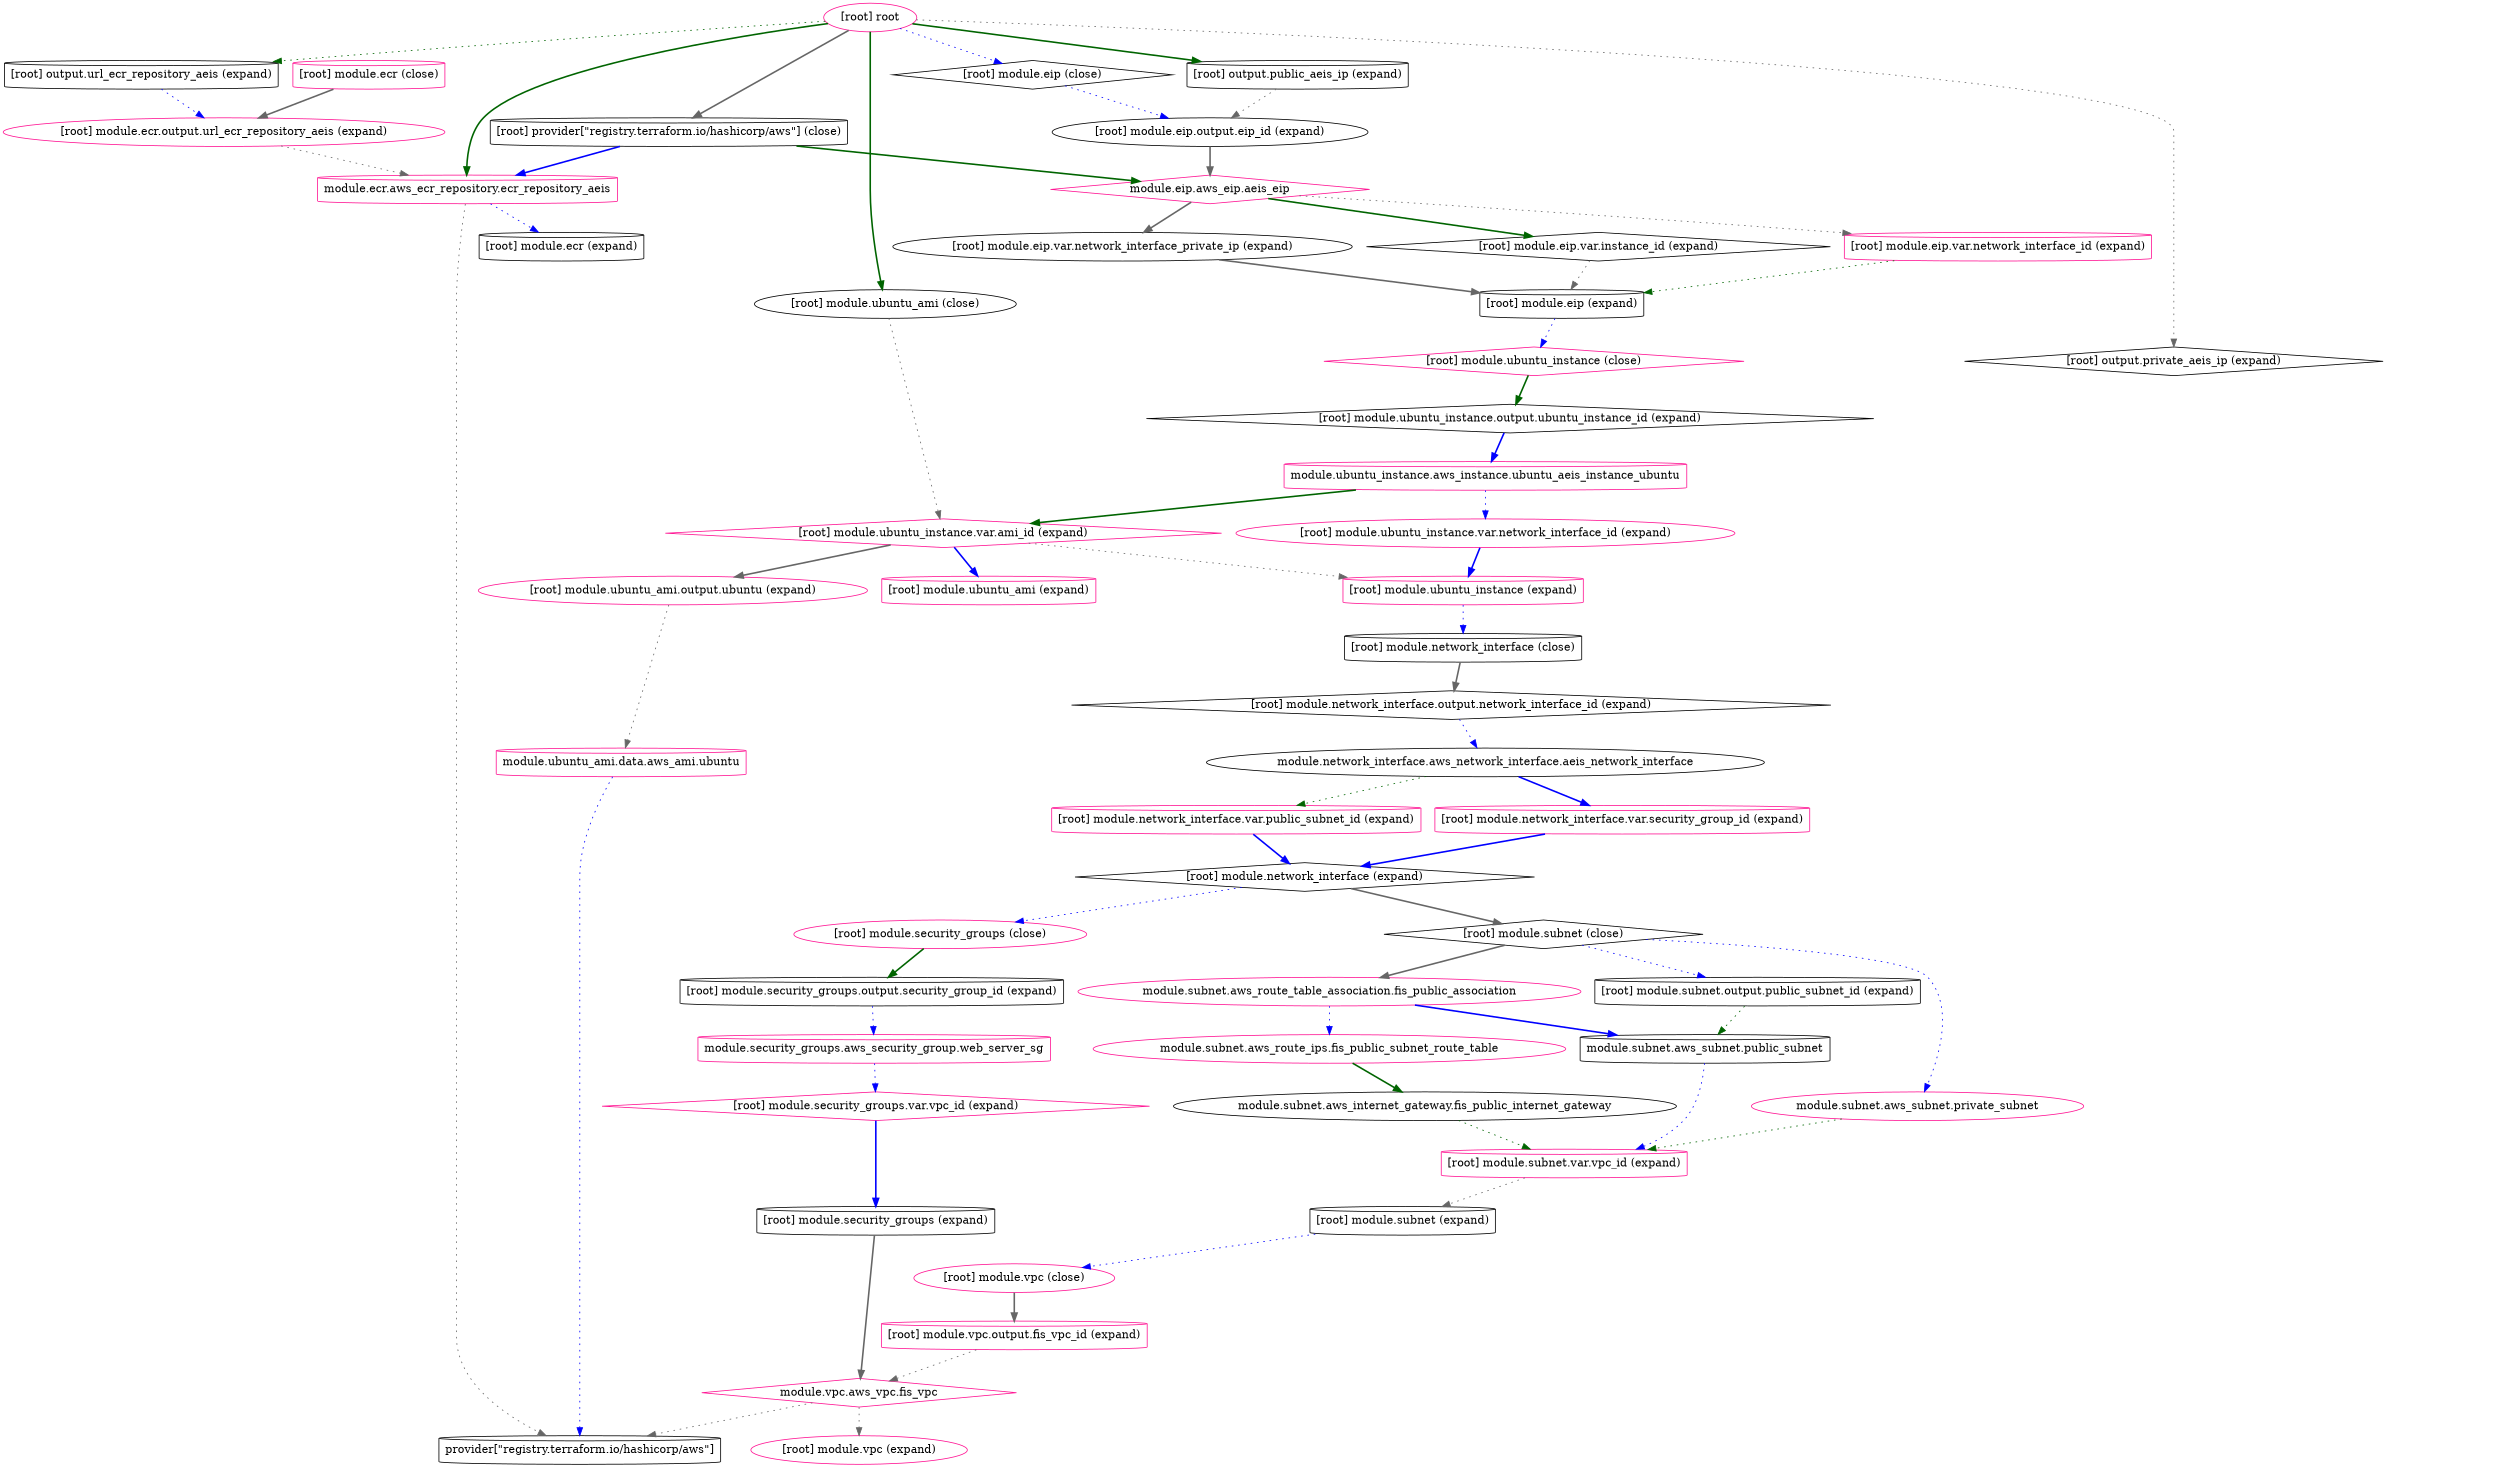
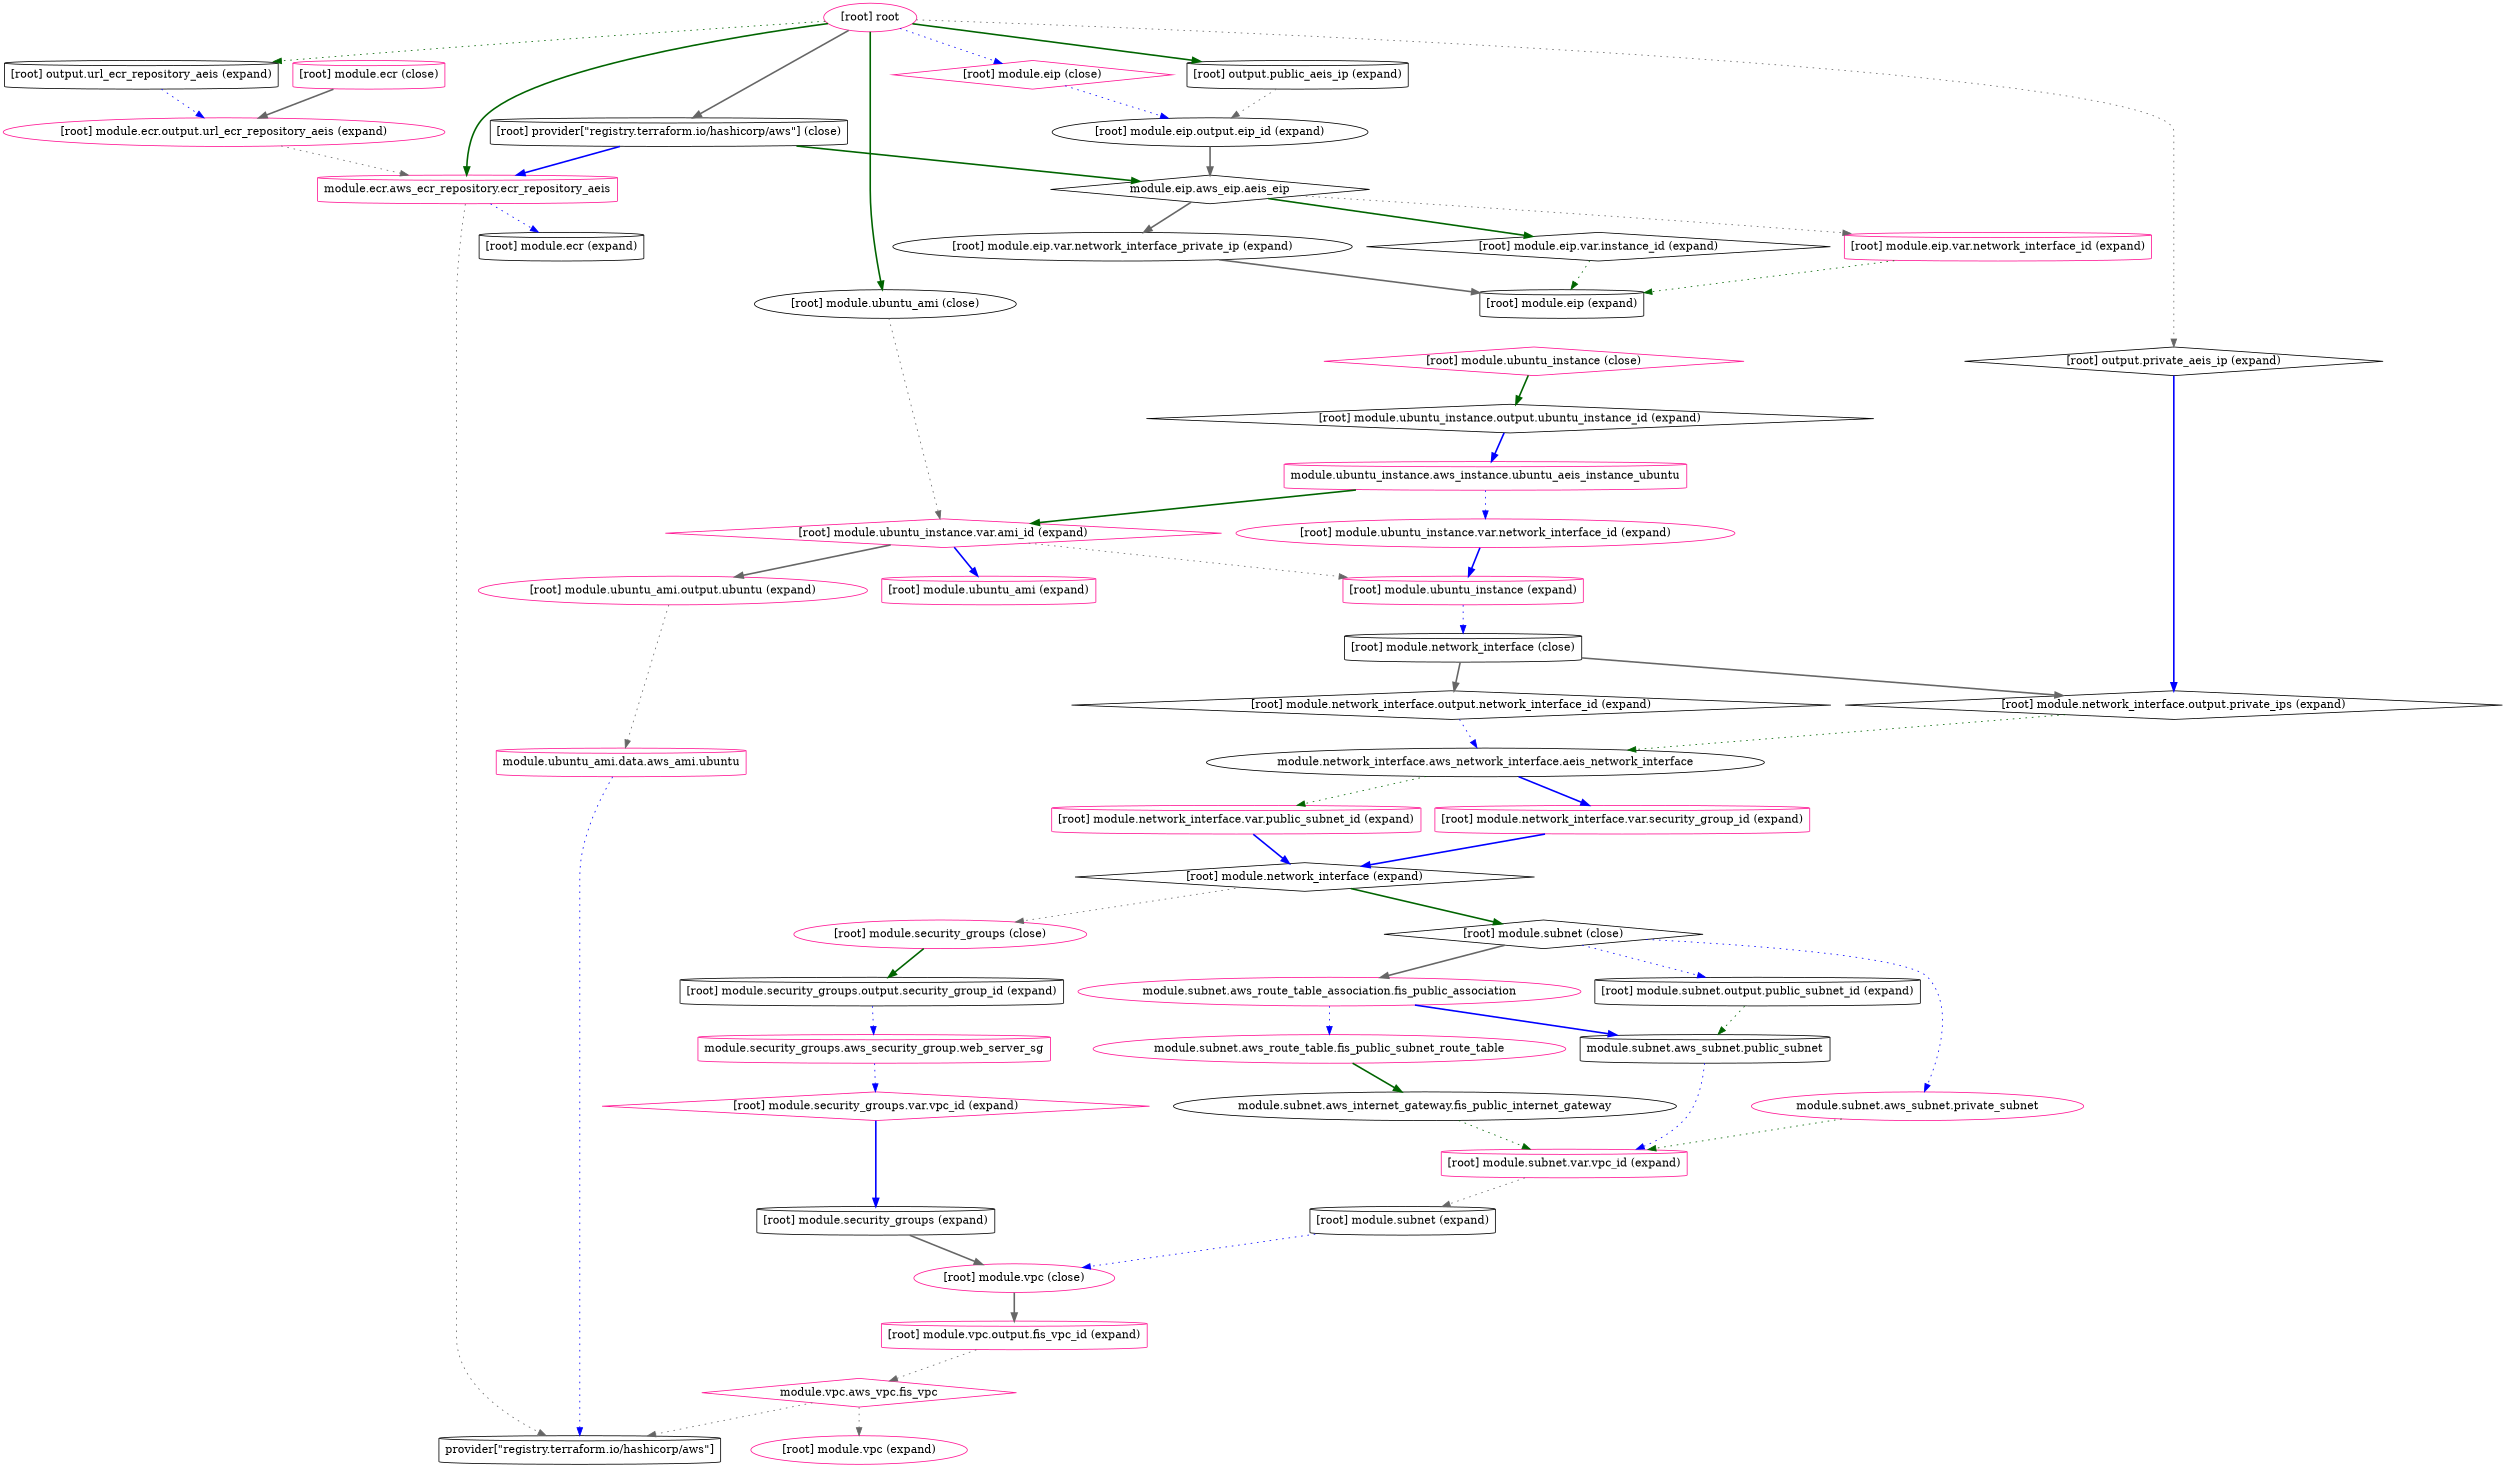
node "[root] module.eip (close)": color black -> deeppink
node "module.eip.aws_eip.aeis_eip": color deeppink -> black
edge "[root] module.eip.var.instance_id (expand)" -> "[root] module.eip (expand)": color gray40 -> darkgreen
edge "[root] module.eip (expand)" -> "[root] module.ubuntu_instance (close)": removed
node "[root] module.network_interface.output.private_ips (expand)": added
edge "[root] module.network_interface (expand)" -> "[root] module.security_groups (close)": color blue -> gray40
edge "[root] module.network_interface (expand)" -> "[root] module.subnet (close)": color gray40 -> darkgreen
node "module.subnet.aws_route_ips.fis_public_subnet_route_table": label "module.subnet.aws_route_ips.fis_public_subnet_route_table" -> "module.subnet.aws_route_table.fis_public_subnet_route_table"
edge "[root] module.security_groups (expand)" -> "module.vpc.aws_vpc.fis_vpc": now "[root] module.security_groups (expand)" -> "[root] module.vpc (close)"
